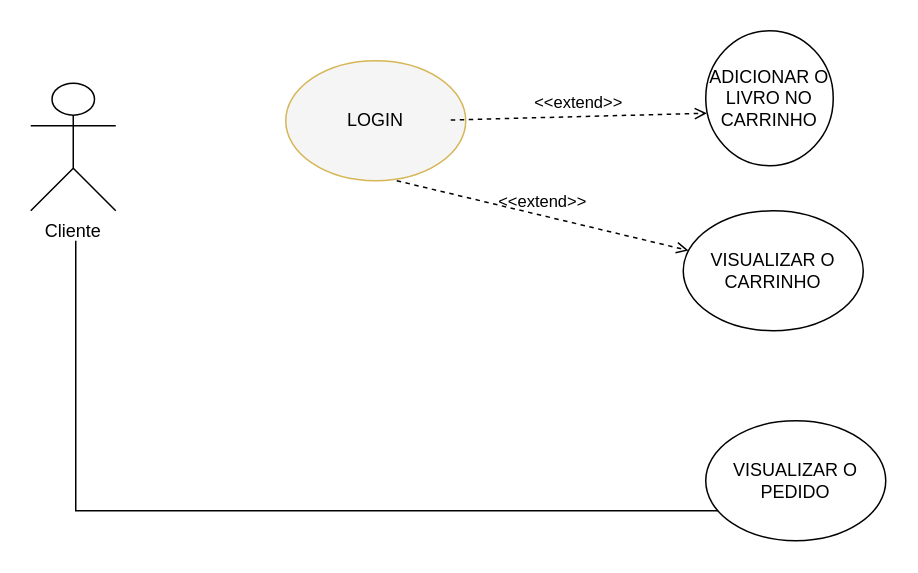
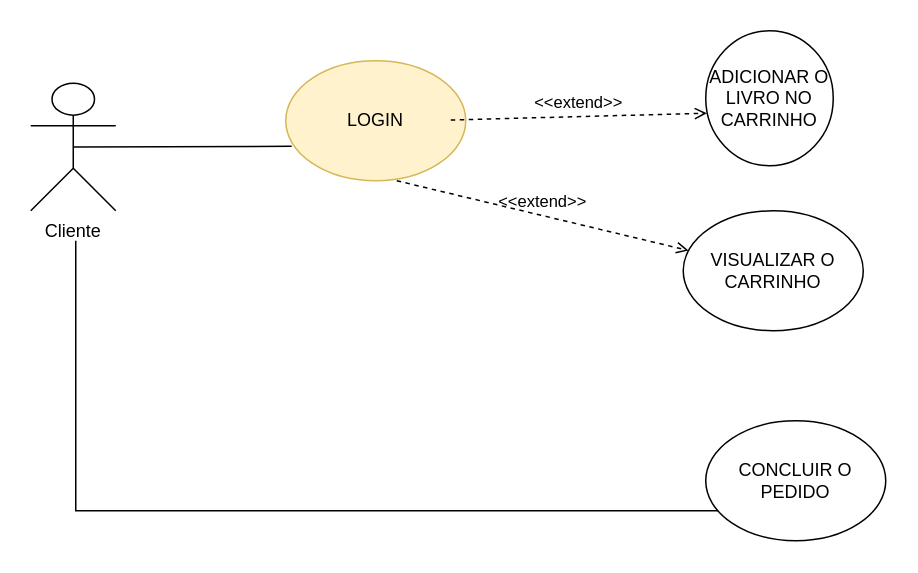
node "LOGIN": fillcolor #f5f5f5 -> #fff2cc
edge "LOGIN" -- "Cliente": added
node "VISUALIZAR O PEDIDO": label "VISUALIZAR O PEDIDO" -> "CONCLUIR O PEDIDO"
